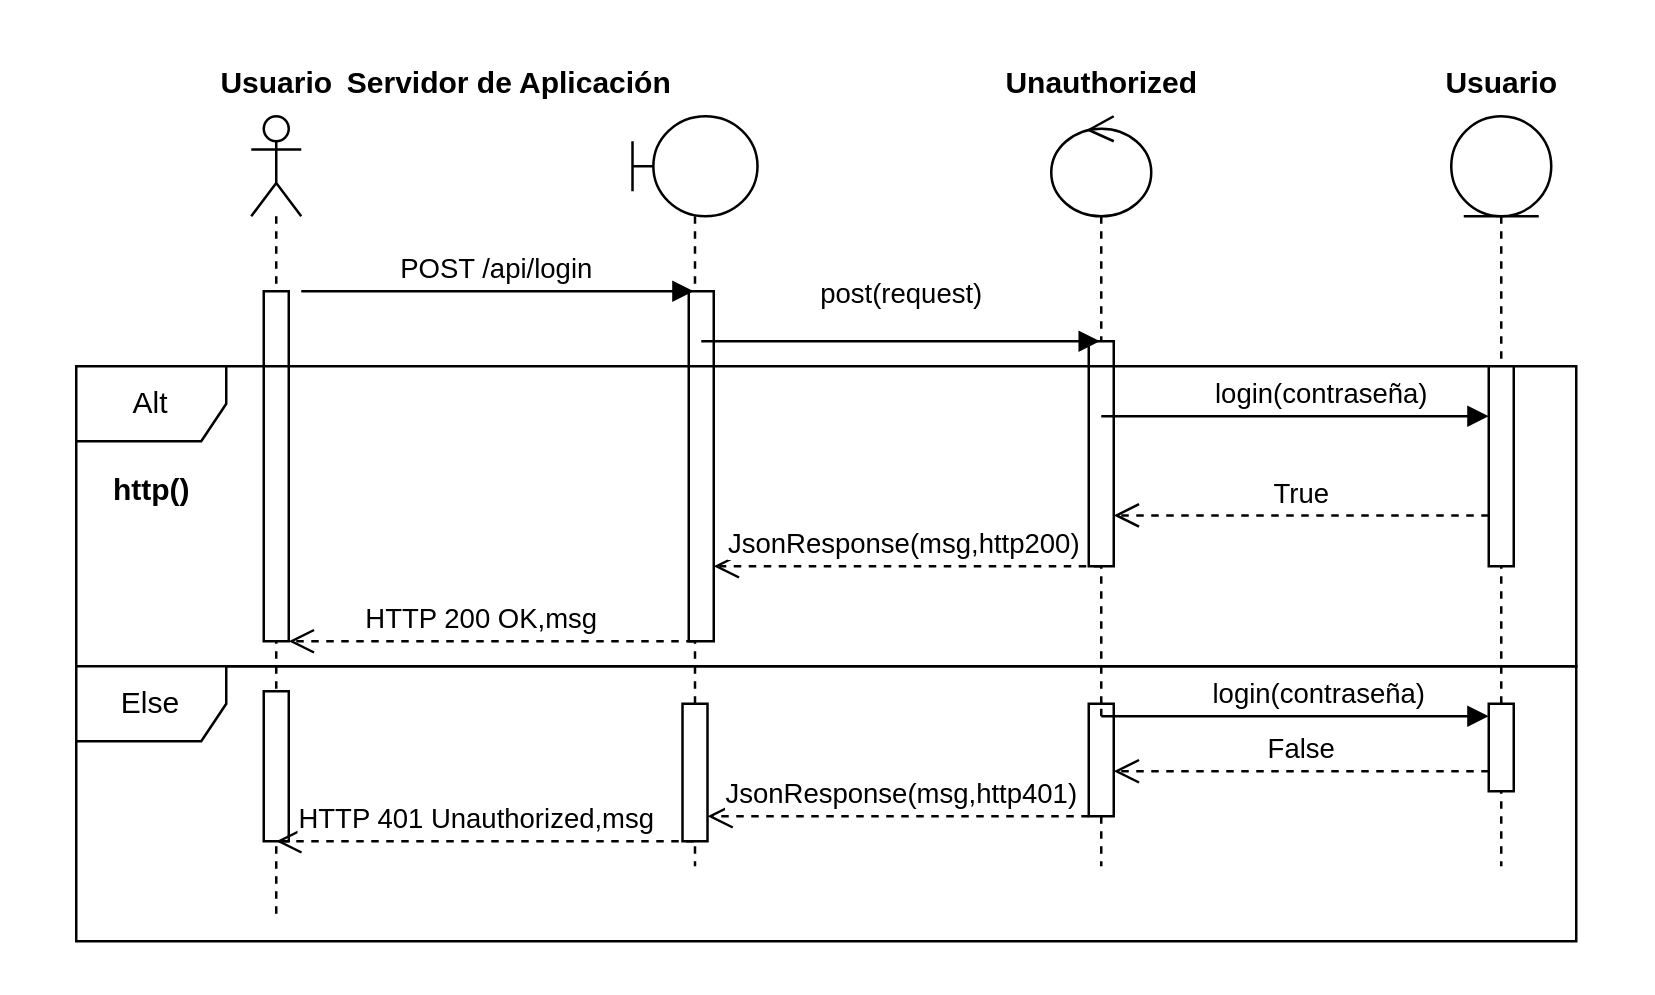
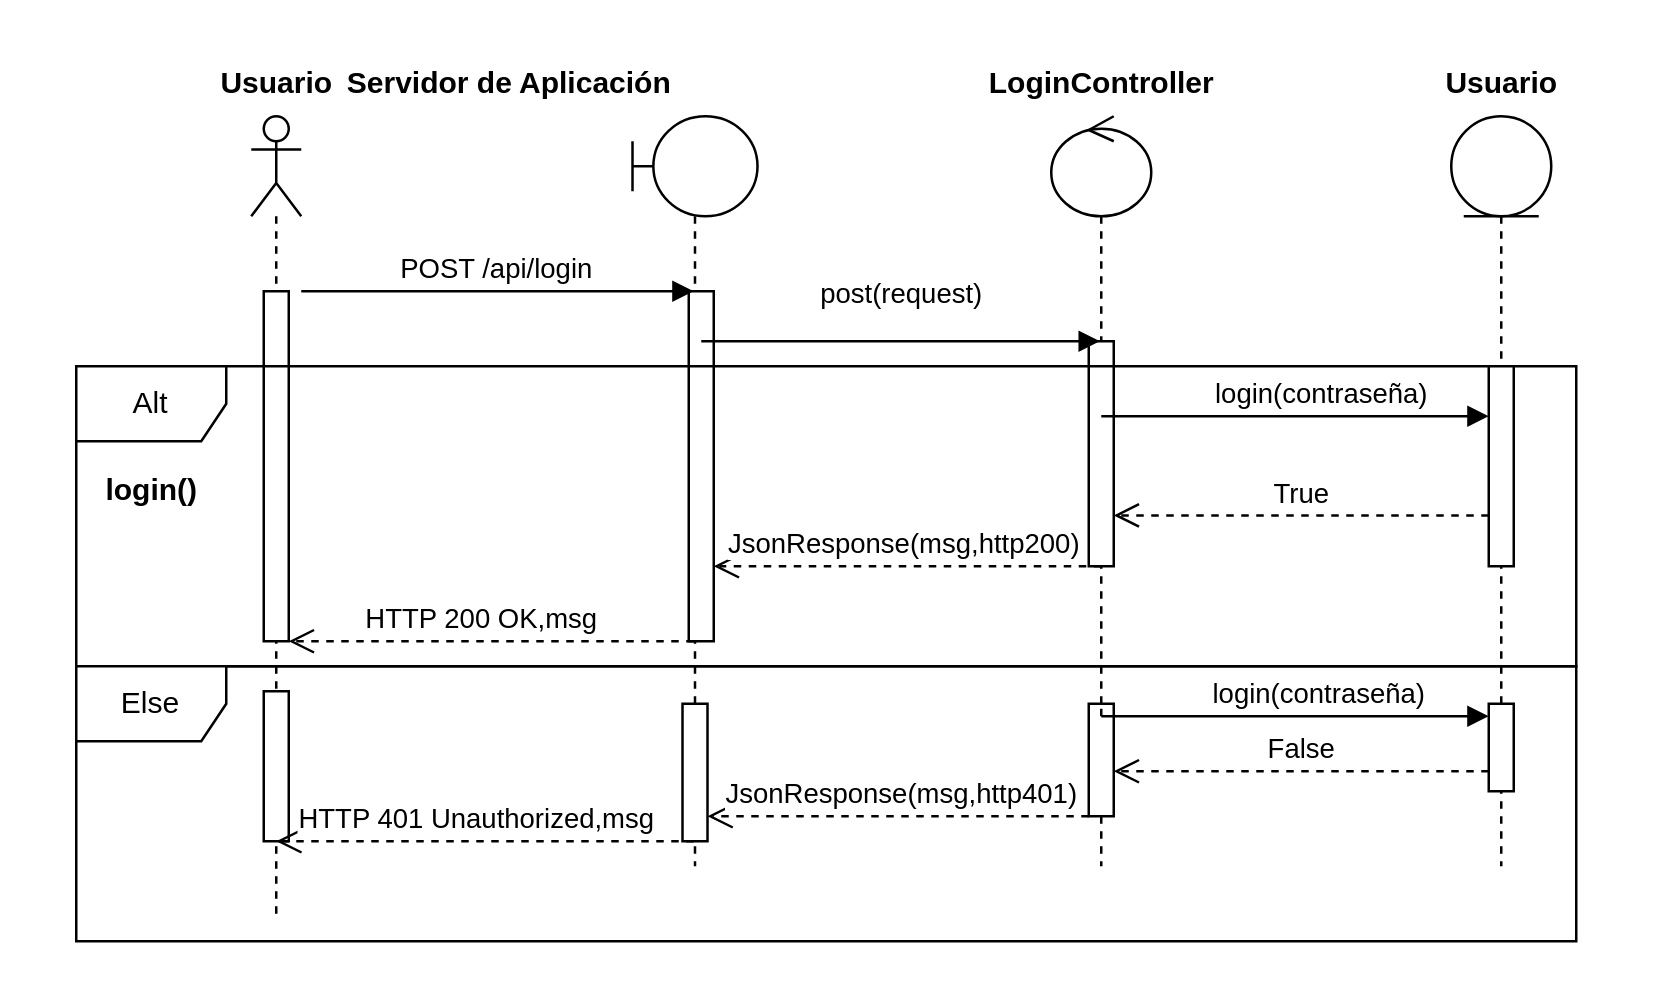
node "Unauthorized": label "Unauthorized" -> "LoginController"
node "http()": label "http()" -> "login()"
